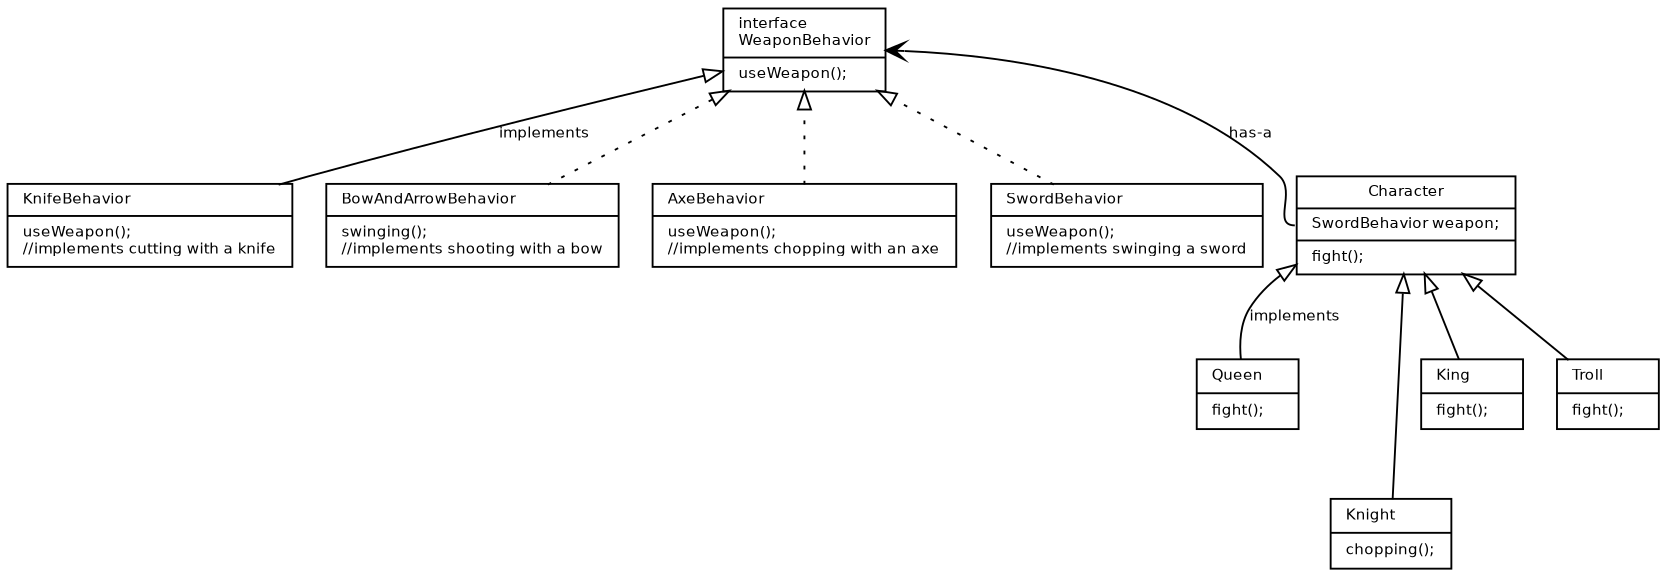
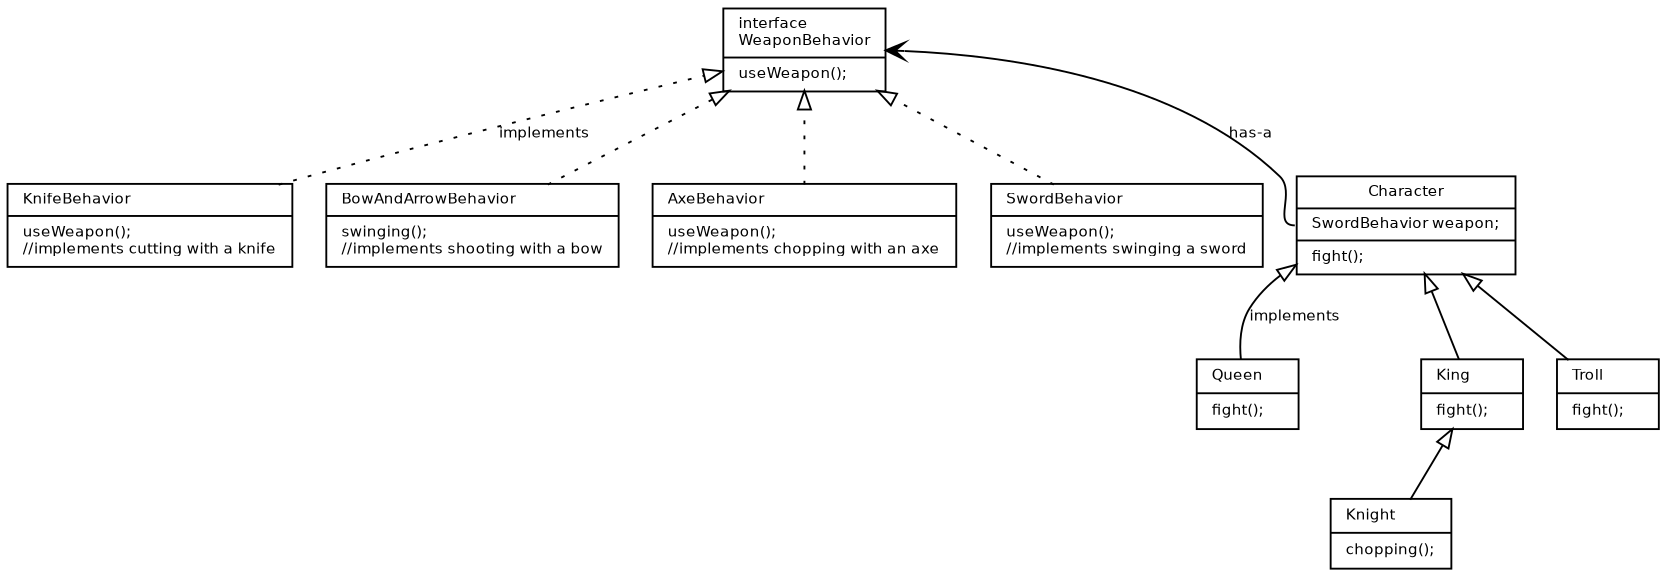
edge "KnifeBehavior" -> "interface": style solid -> dotted
edge "Knight" -> "Character": now "Knight" -> "King"
